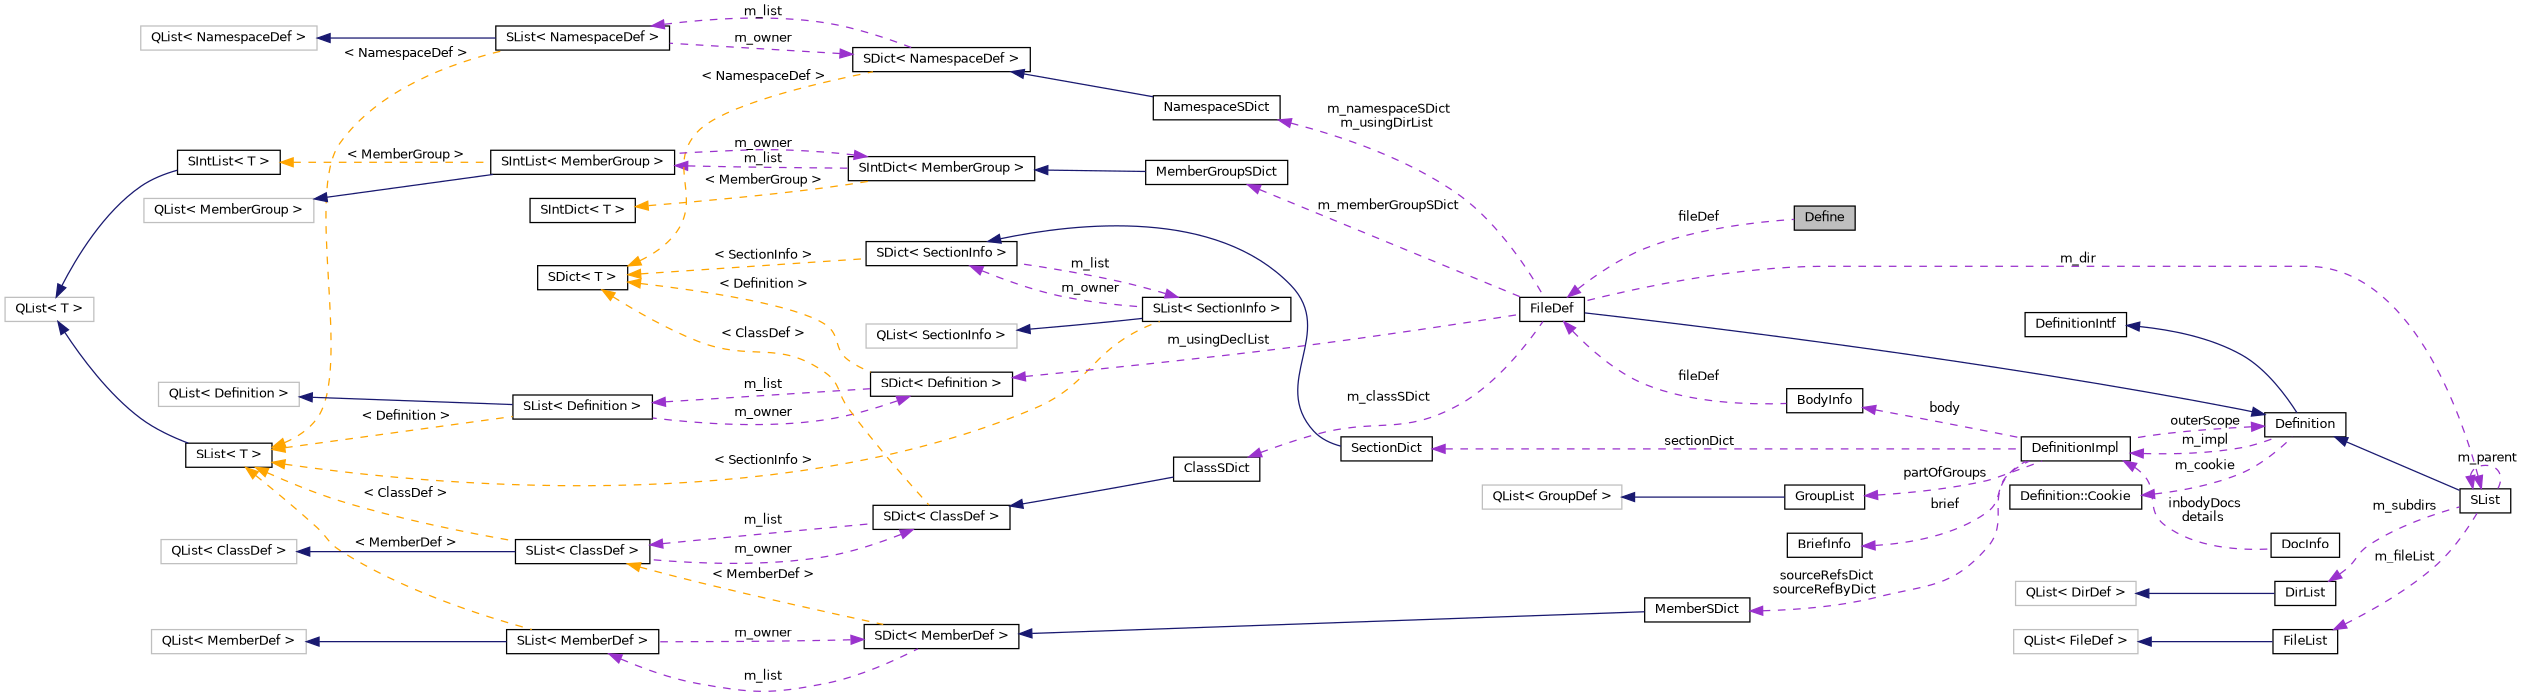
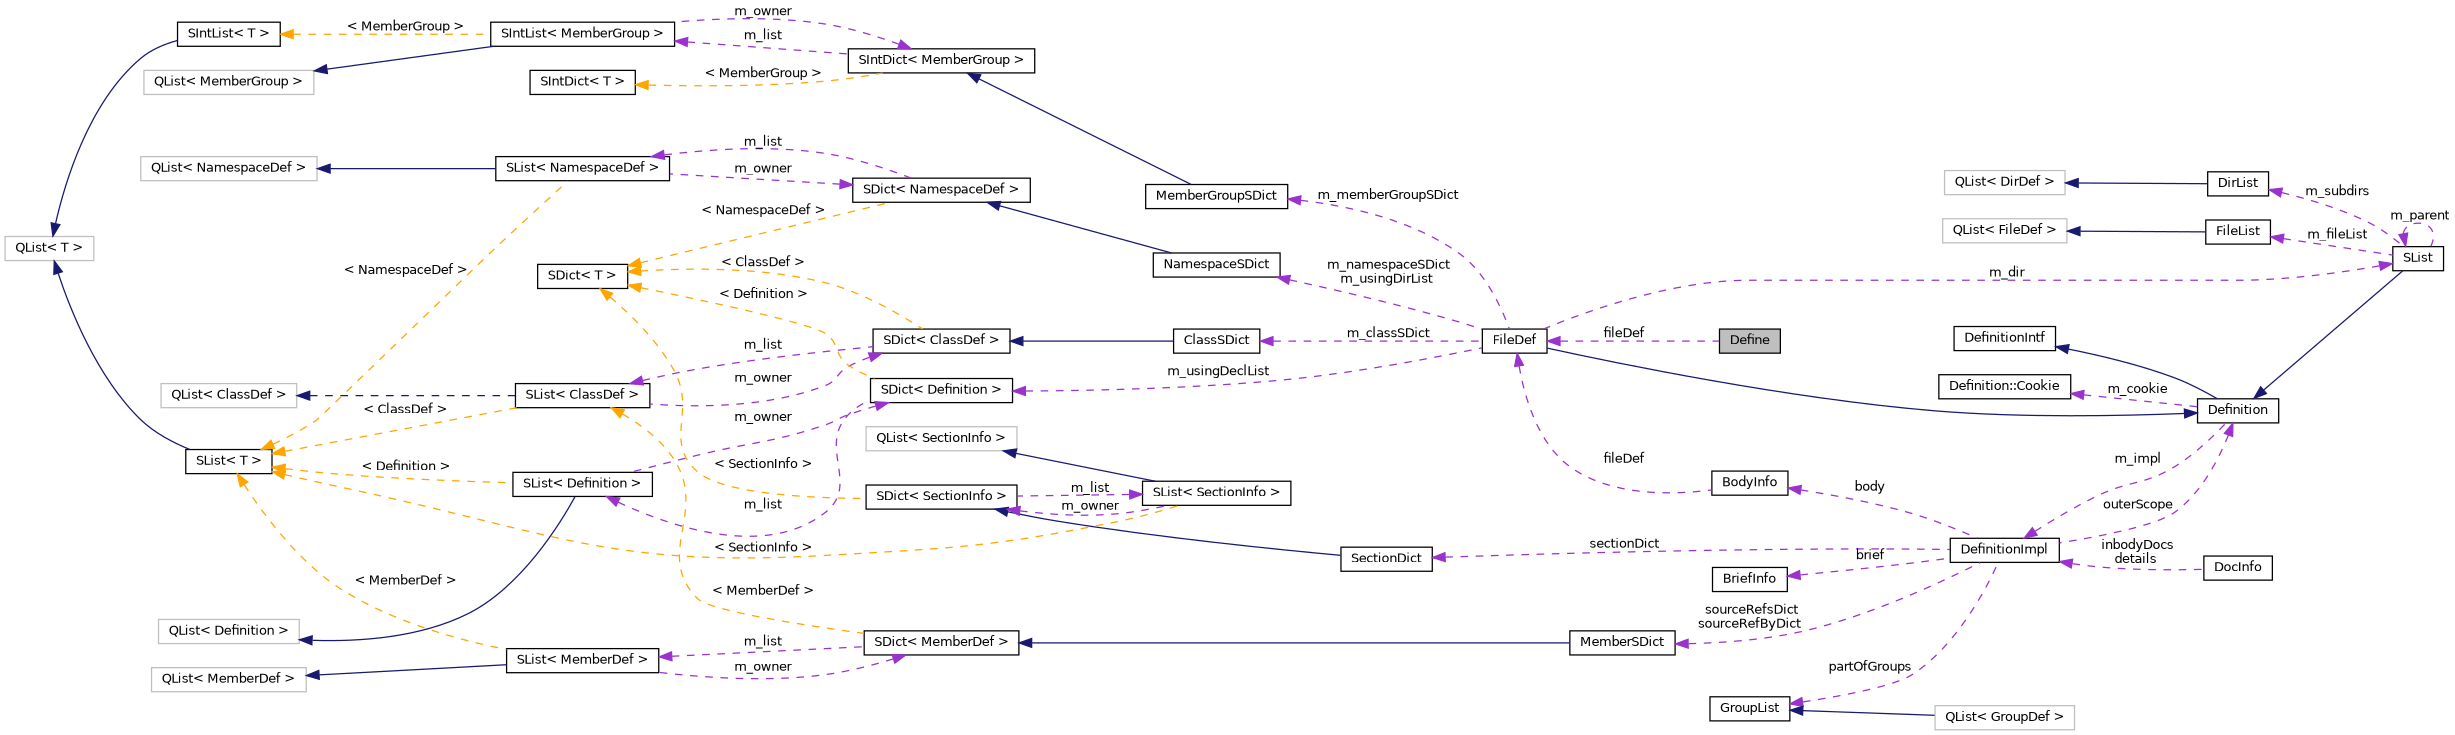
edge "GroupList" -> "QList< GroupDef >": reversed
edge "SList< ClassDef >" -> "QList< ClassDef >": style solid -> dashed
